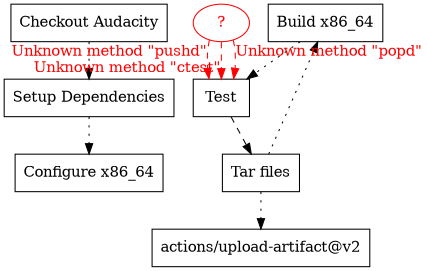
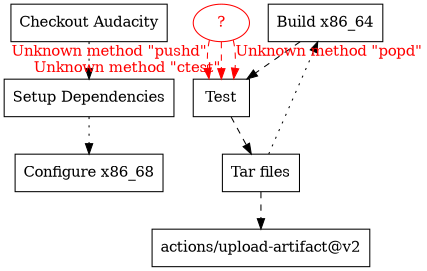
edge "Build x86_64" -> "Test": style dotted -> dashed
node "Configure x86_64": label "Configure x86_64" -> "Configure x86_68"
edge "Tar files" -> "actions/upload-artifact@v2": style dotted -> dashed
